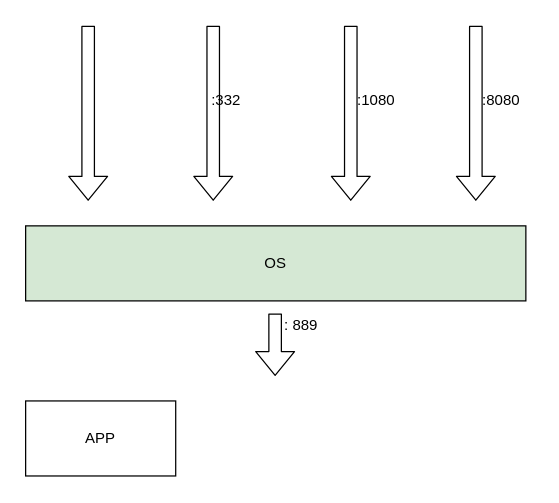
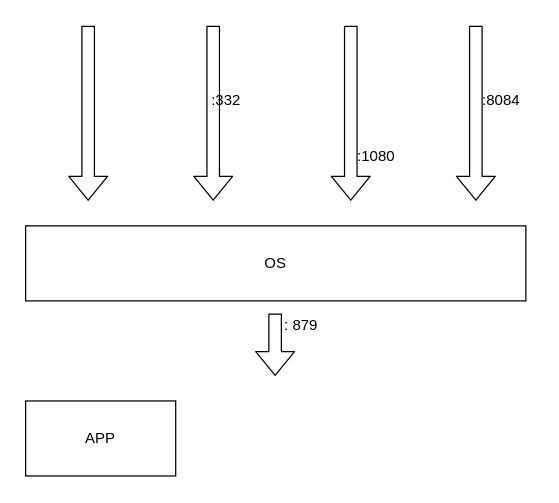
node ":1080": moved (376, 101) -> (376, 157)
node ":8080": label ":8080" -> ":8084"
node "OS": fillcolor #d5e8d4 -> #ffffff
node ": 889": label ": 889" -> ": 879"
